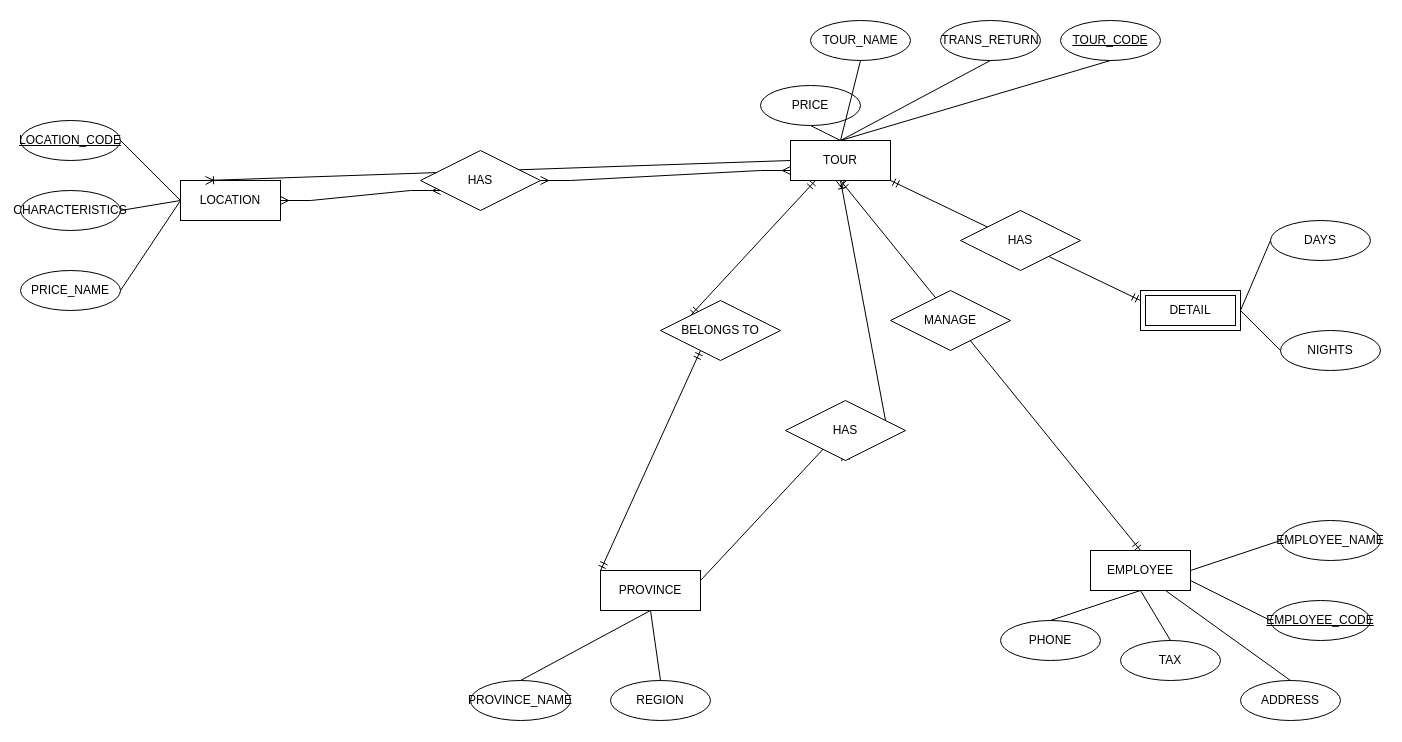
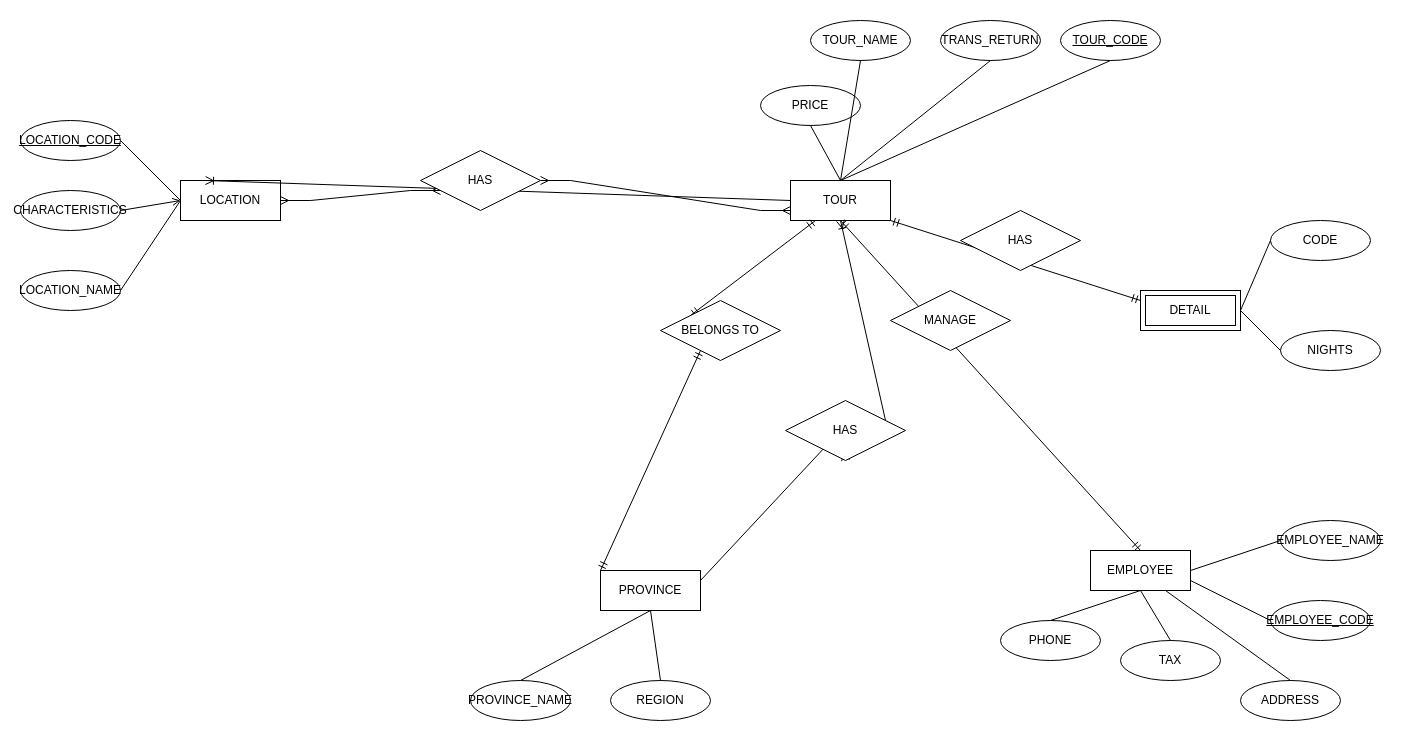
node "TOUR": moved (841, 161) -> (841, 201)
edge "LOCATION" -- "CHARACTERISTICS": arrowhead none -> open
node "DAYS": label "DAYS" -> "CODE"
node "PRICE_NAME": label "PRICE_NAME" -> "LOCATION_NAME"
